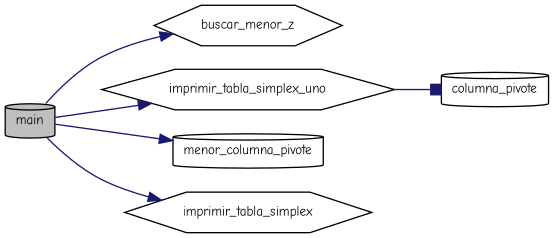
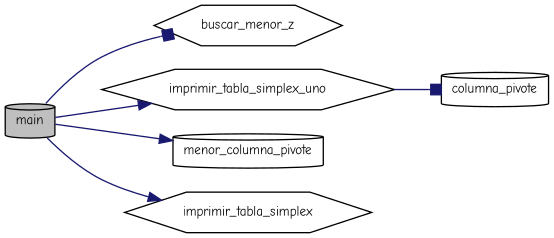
edge "main" -> "buscar_menor_z": arrowhead normal -> box
